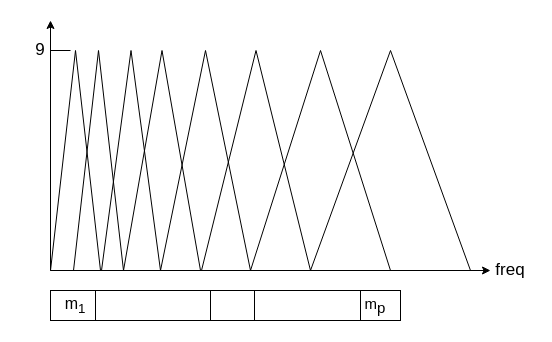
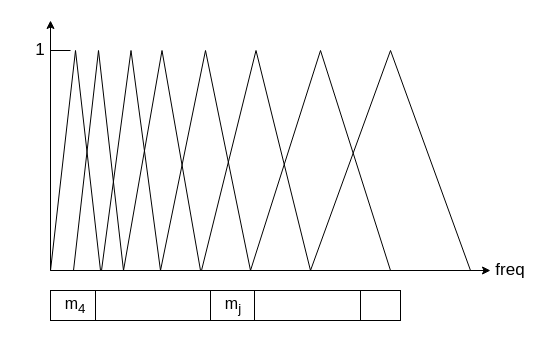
node "9": label "9" -> "1"
node "m1": label "m1" -> "m4"
node "mj": added
node "mp": removed
